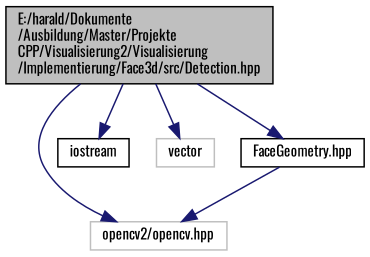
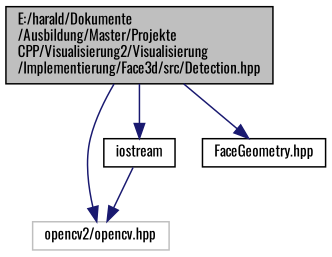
node "vector": removed
edge "FaceGeometry.hpp" -> "opencv2/opencv.hpp": now "iostream" -> "opencv2/opencv.hpp"
